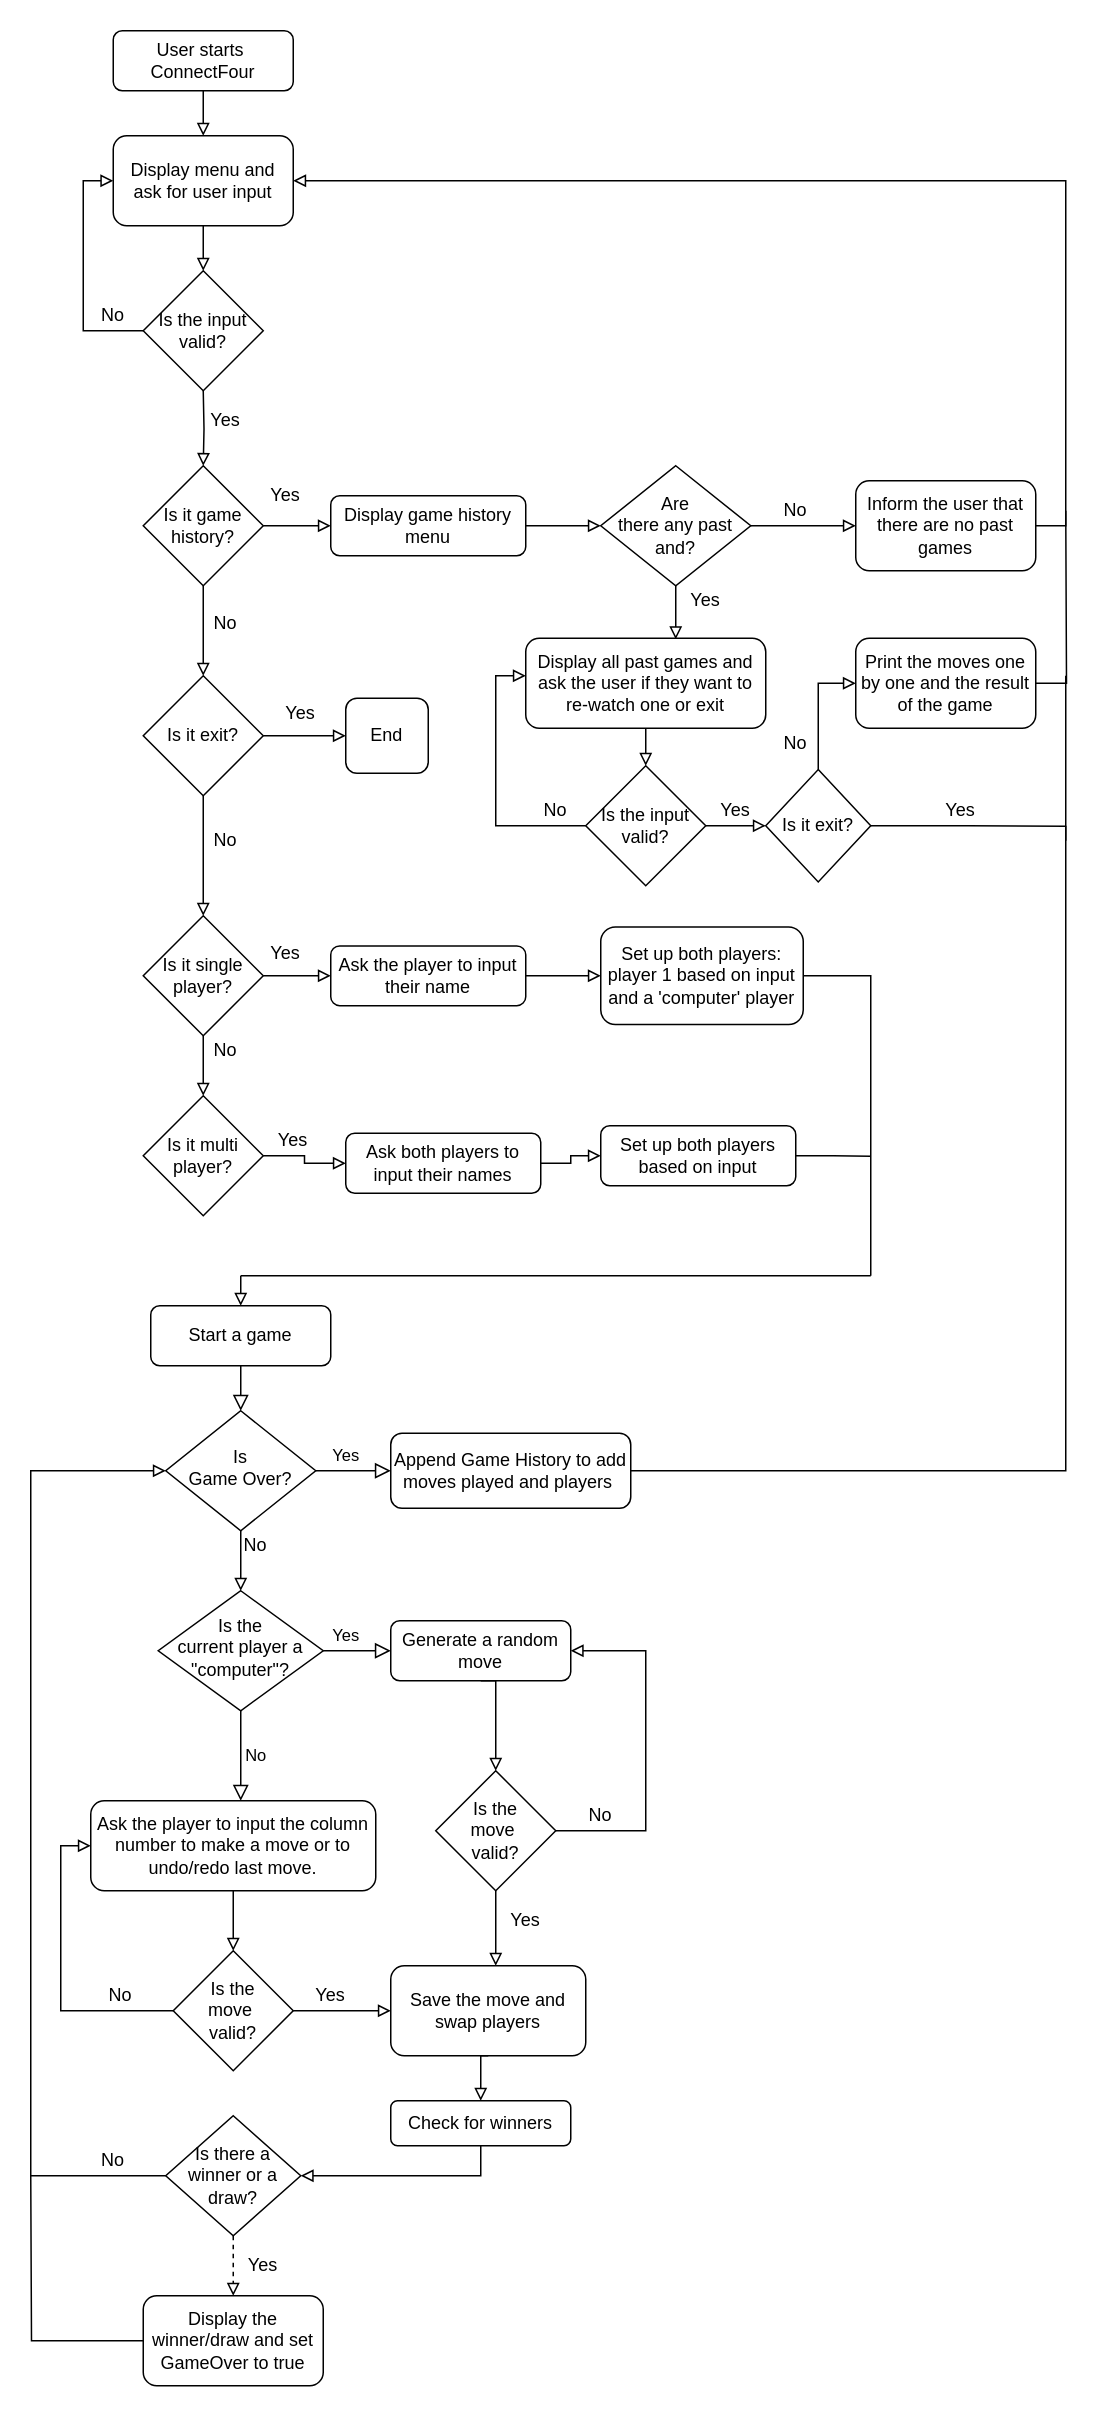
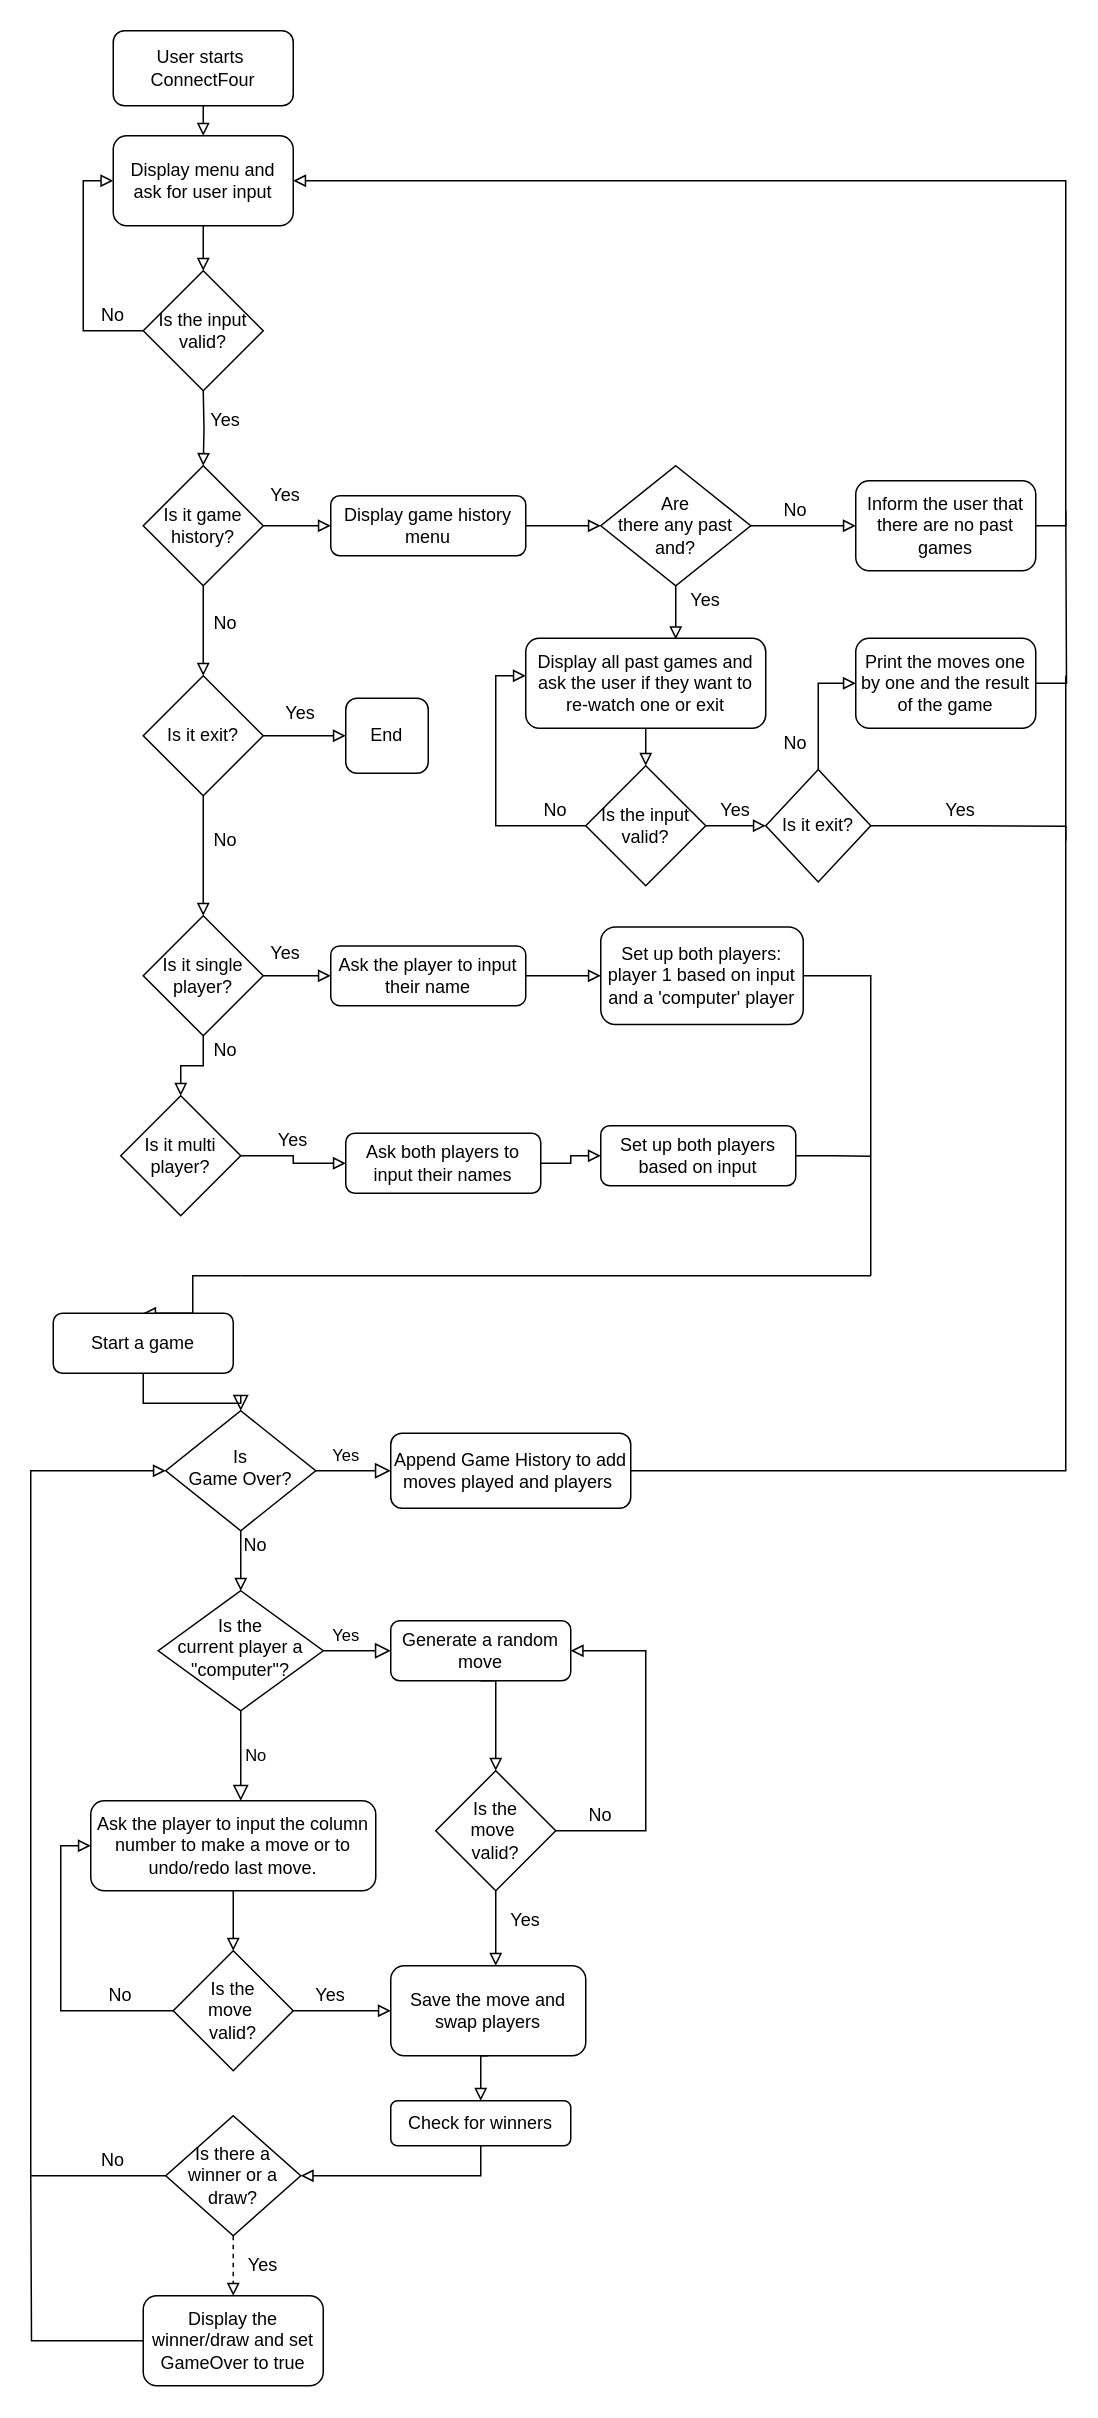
node "User starts ConnectFour": size 180x60 -> 180x75
node "Is it multi player?": moved (203, 1156) -> (181, 1156)
node "Start a game": moved (241, 1336) -> (143, 1343)
